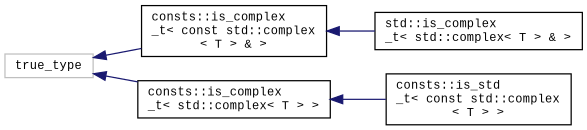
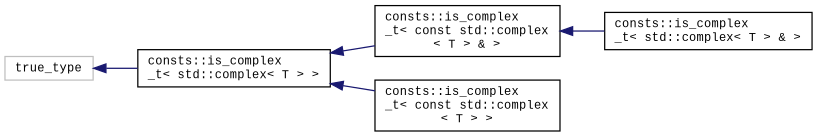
node "std::is_complex _t< std::complex< T > & >": label "std::is_complex _t< std::complex< T > & >" -> "consts::is_complex _t< std::complex< T > & >"
edge "consts::is_complex _t< const std::complex < T > & >" -> "true_type": now "consts::is_complex _t< const std::complex < T > & >" -> "consts::is_complex _t< std::complex< T > >"
node "consts::is_std _t< const std::complex < T > >": label "consts::is_std _t< const std::complex < T > >" -> "consts::is_complex _t< const std::complex < T > >"
